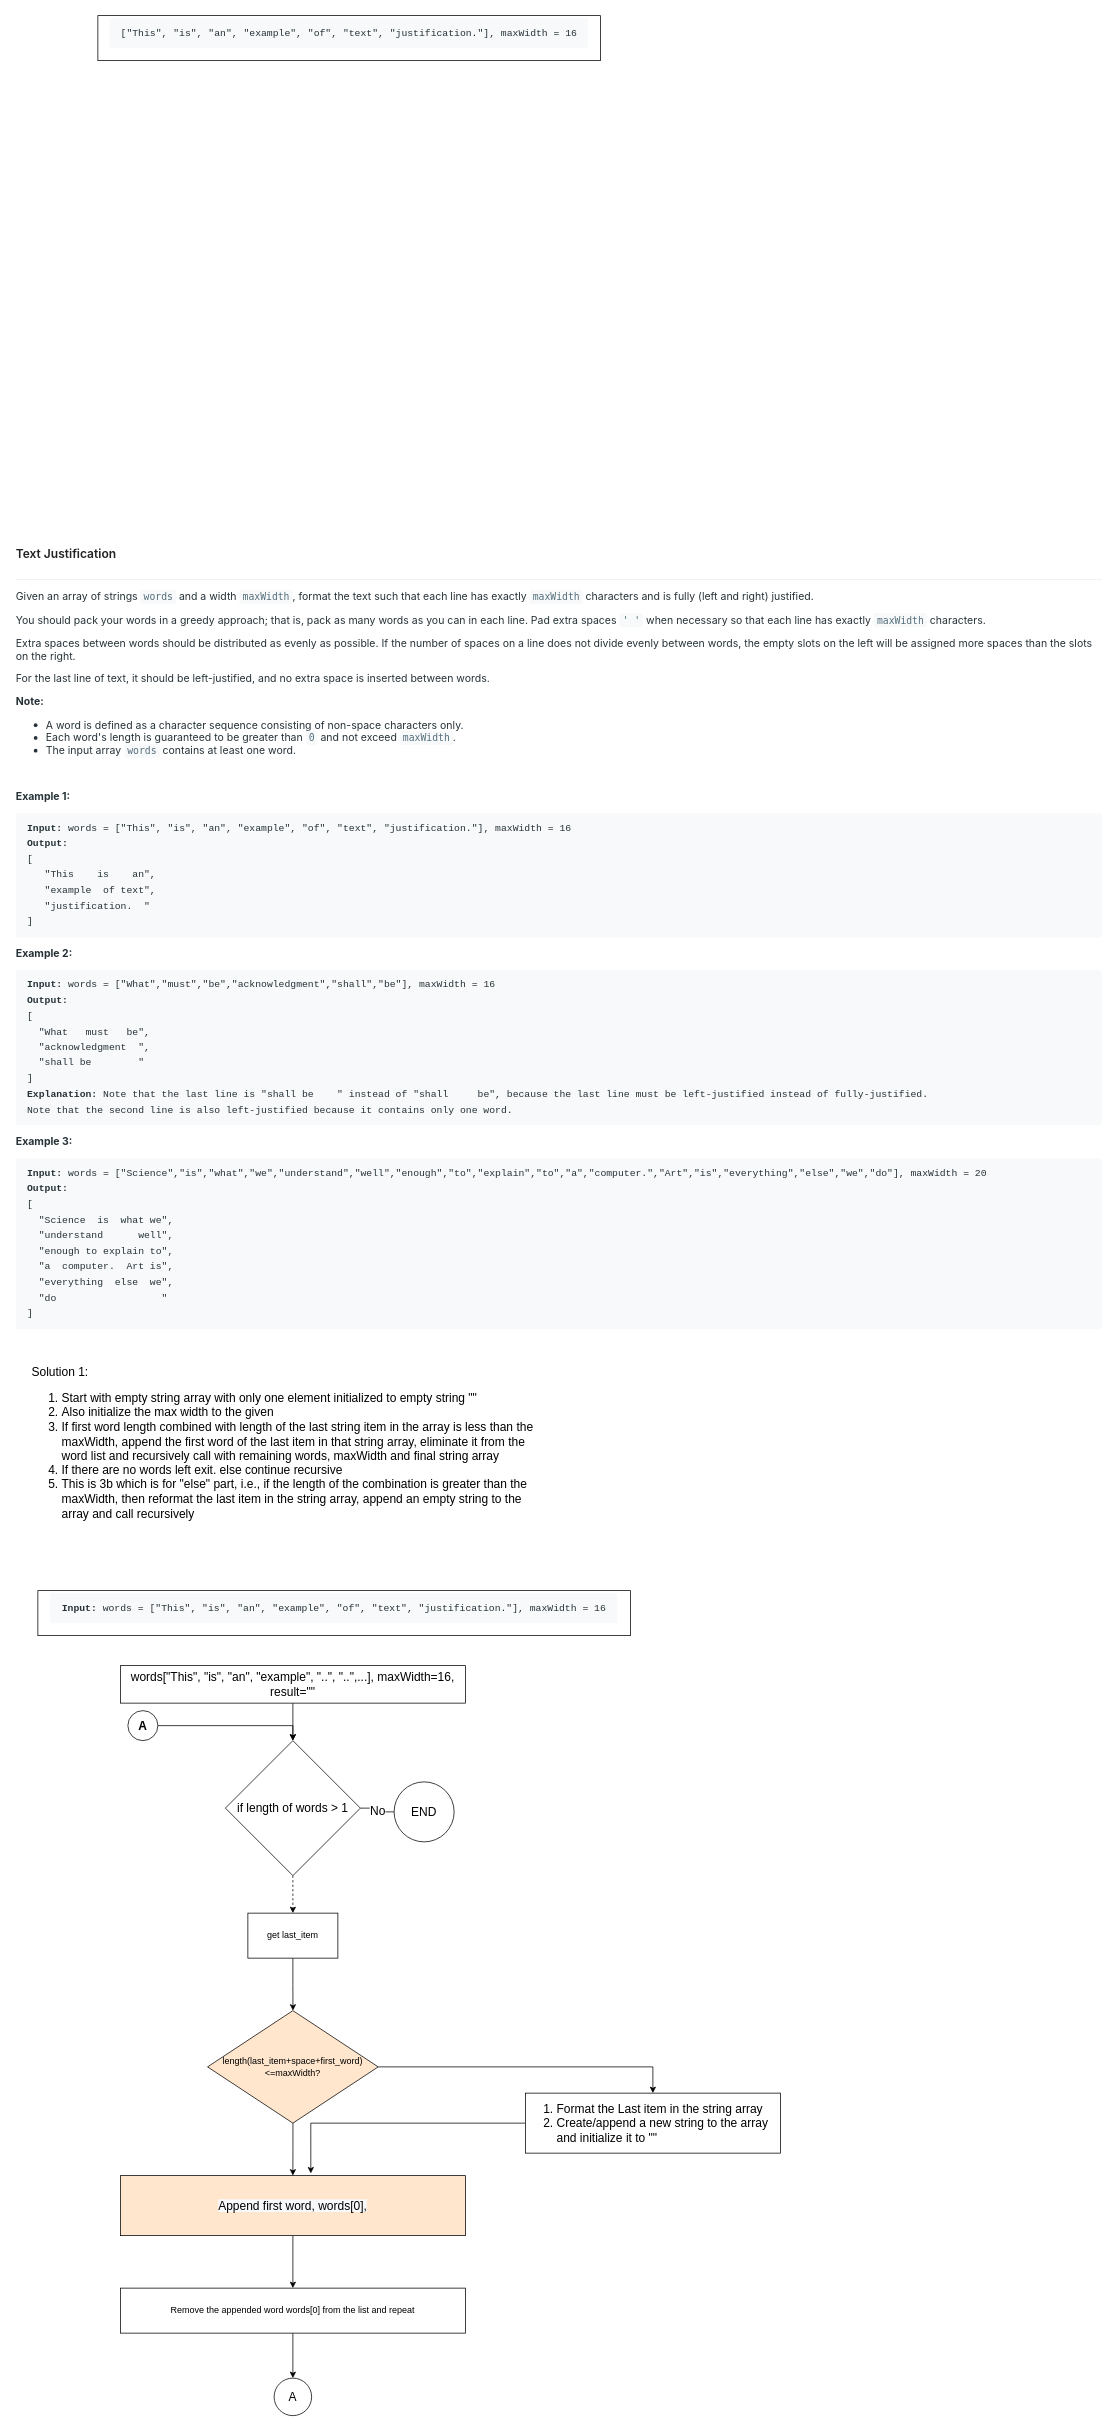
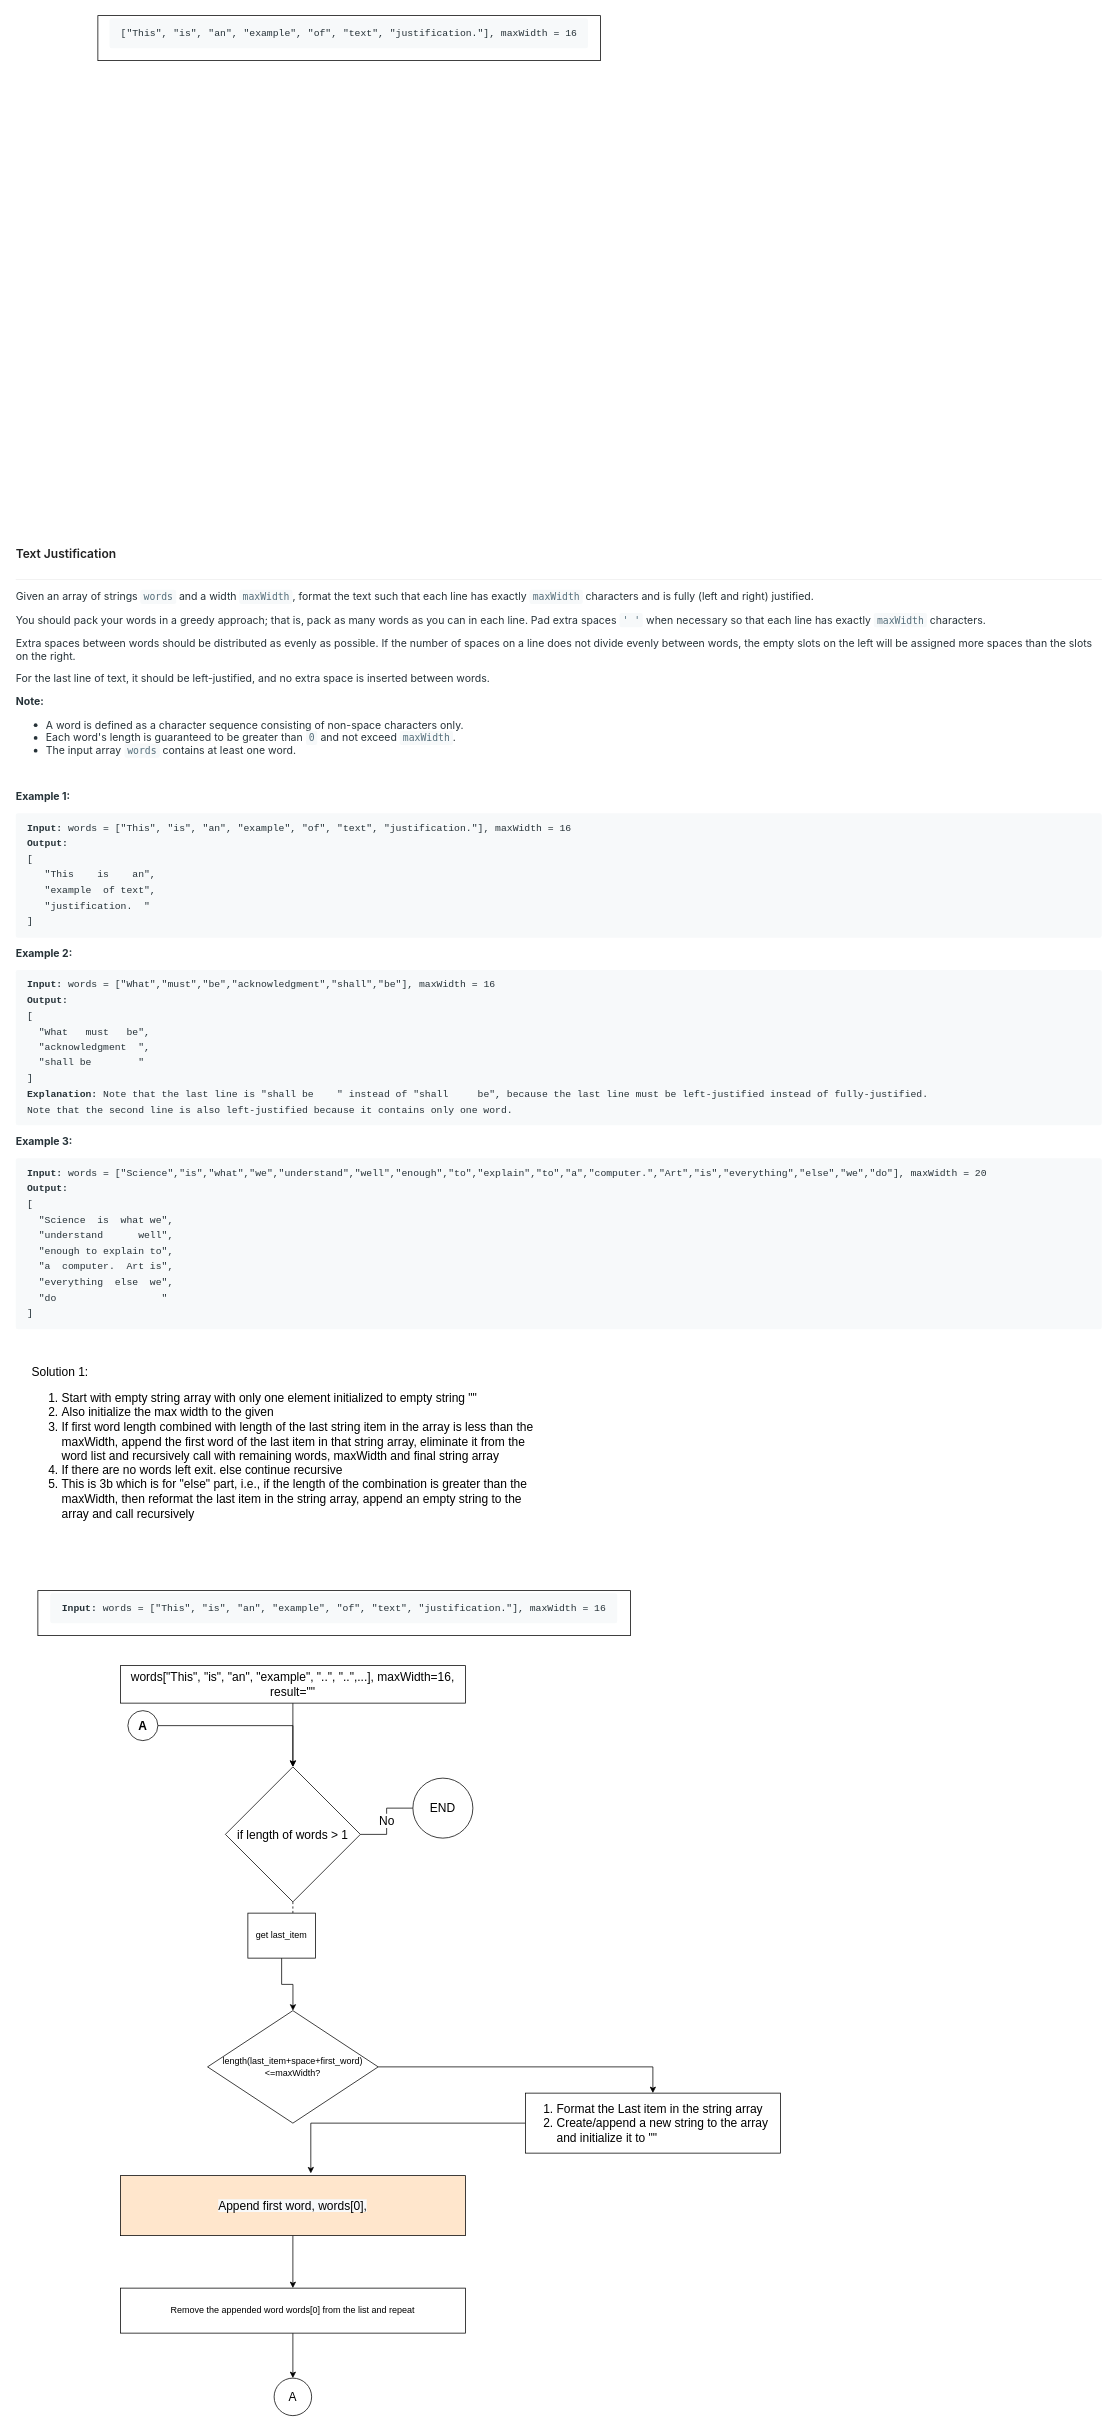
node "if length of words > 1": moved (293, 1808) -> (293, 1834)
node "END": moved (424, 1812) -> (443, 1808)
node "get last_item": size 90x45 -> 68x45
node "length(last_item+space+first_word) <=maxWidth?": fillcolor #ffe6cc -> #ffffff
edge "length(last_item+space+first_word) <=maxWidth?" -> "Append first word, words[0],": removed
